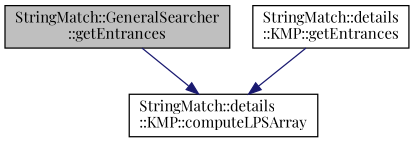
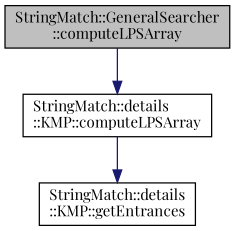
node "StringMatch::GeneralSearcher ::getEntrances": label "StringMatch::GeneralSearcher ::getEntrances" -> "StringMatch::GeneralSearcher ::computeLPSArray"
edge "StringMatch::details ::KMP::getEntrances" -> "StringMatch::details ::KMP::computeLPSArray": reversed
